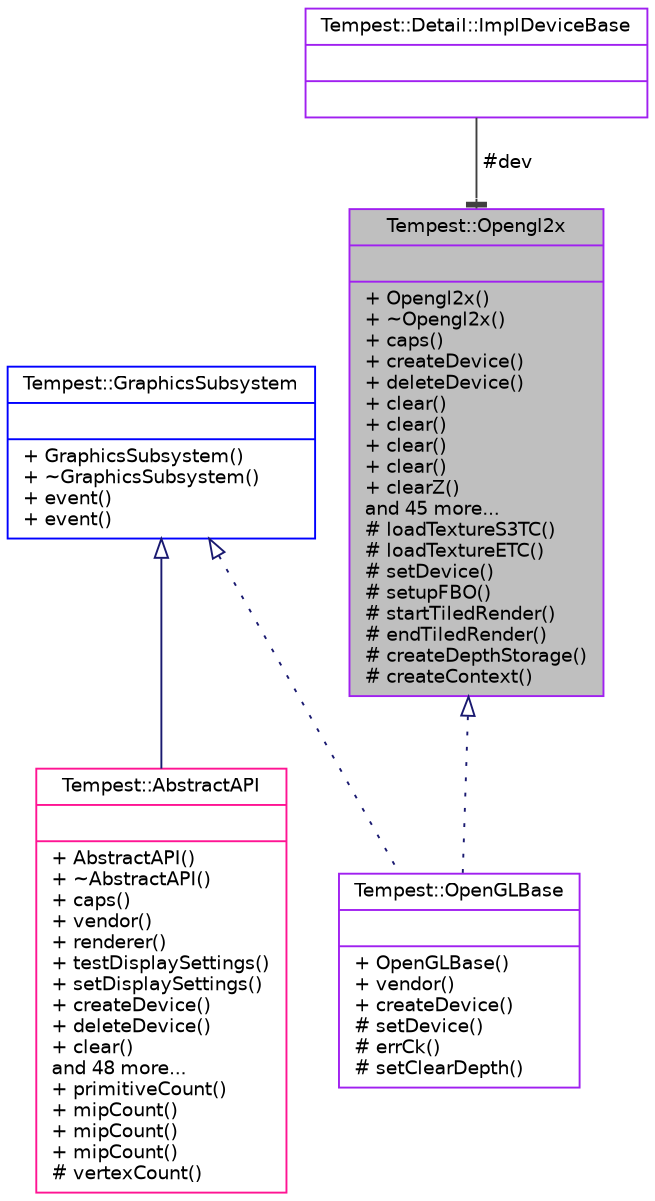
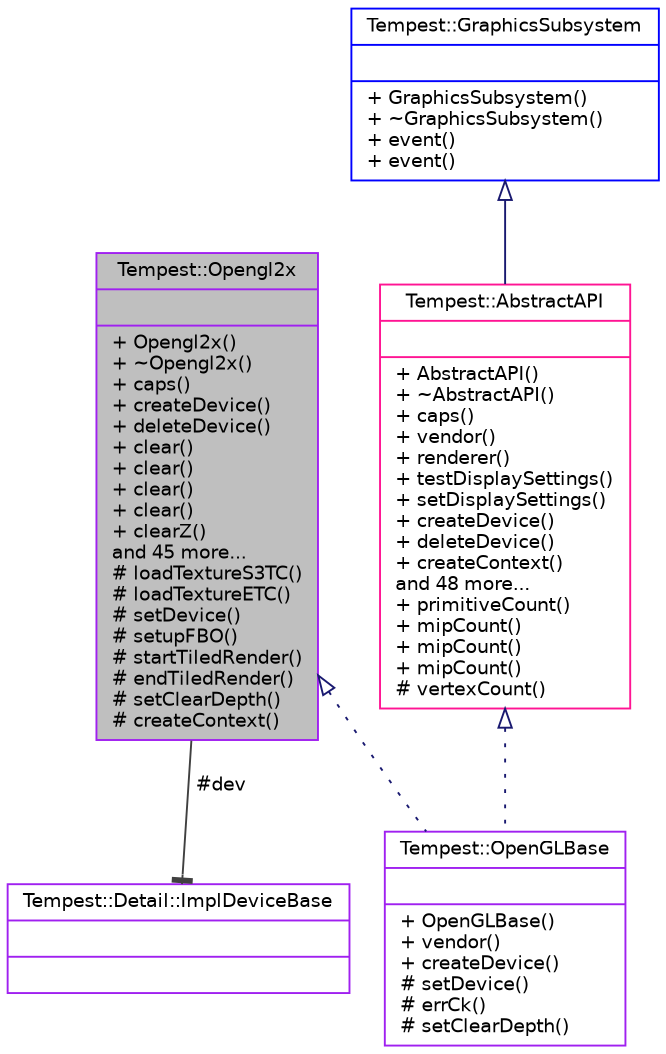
edge "Tempest::Detail::ImplDeviceBase" -> "Tempest::Opengl2x": reversed
node "Tempest::Opengl2x": text "# createDepthStorage()" -> "# setClearDepth()"
edge "Tempest::OpenGLBase" -> "Tempest::GraphicsSubsystem": now "Tempest::OpenGLBase" -> "Tempest::AbstractAPI"
node "Tempest::AbstractAPI": text "+ clear()" -> "+ createContext()"
